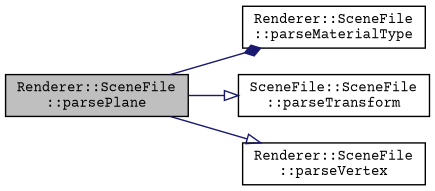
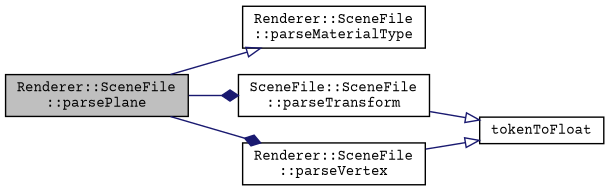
edge "Renderer::SceneFile ::parsePlane" -> "Renderer::SceneFile ::parseMaterialType": arrowhead diamond -> onormal
edge "Renderer::SceneFile ::parsePlane" -> "SceneFile::SceneFile ::parseTransform": arrowhead onormal -> diamond
edge "Renderer::SceneFile ::parsePlane" -> "Renderer::SceneFile ::parseVertex": arrowhead onormal -> diamond
node "tokenToFloat": added
